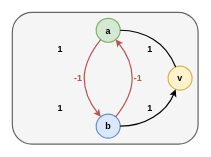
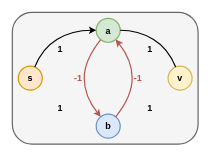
edge "s" -> "a": added
node "s": added
edge "b" -> "v": removed
